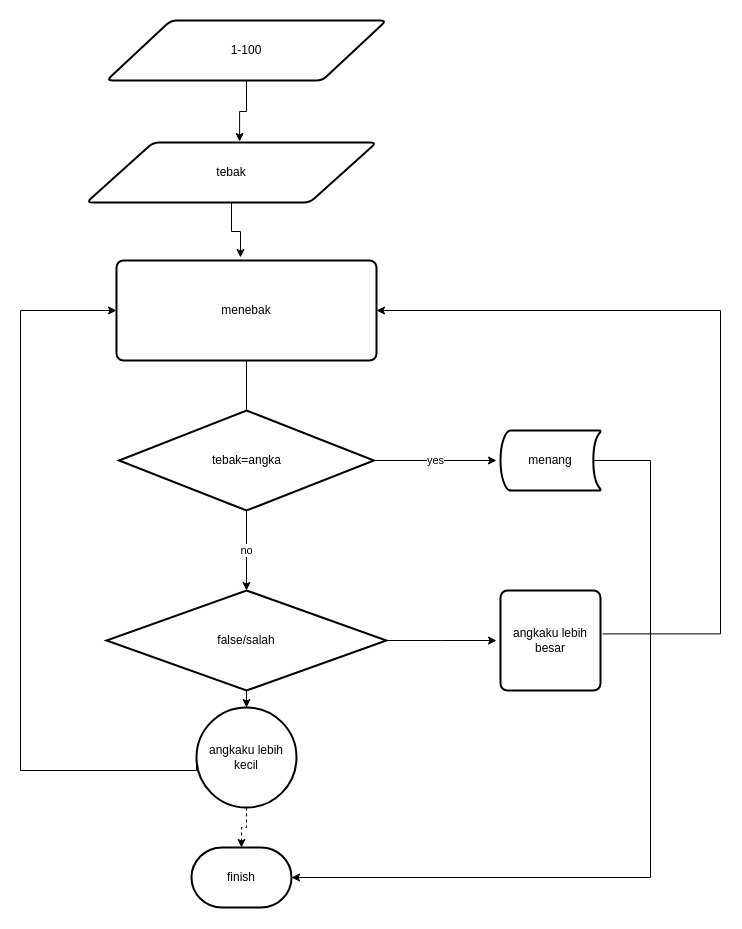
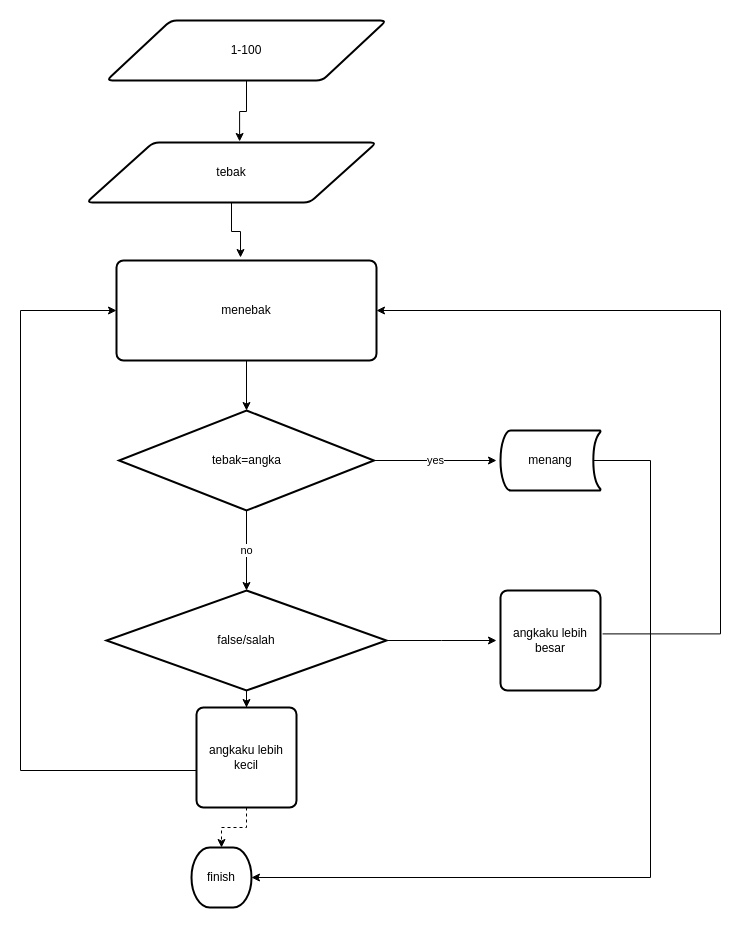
edge "menebak" -- "tebak=angka": arrowhead none -> classic
node "angkaku lebih kecil": shape ellipse -> rounded rectangle
node "finish": size 100x60 -> 60x60
